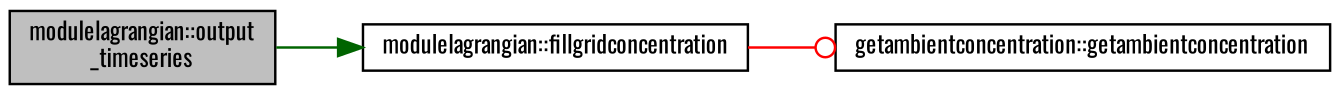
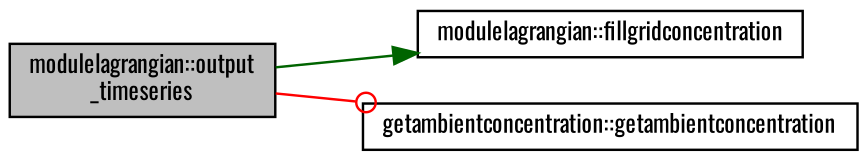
edge "modulelagrangian::fillgridconcentration" -> "getambientconcentration::getambientconcentration": now "modulelagrangian::output _timeseries" -> "getambientconcentration::getambientconcentration"
